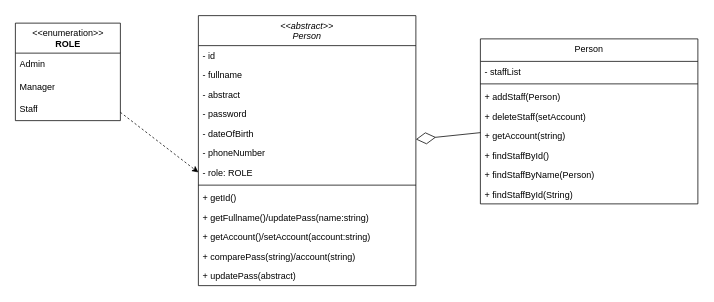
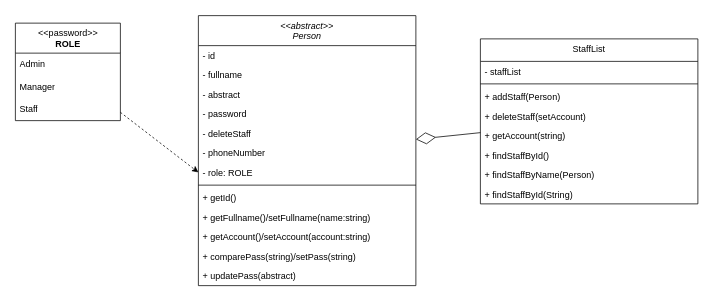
node "<<enumeration>> ROLE": label "<<enumeration>> ROLE" -> "<<password>> ROLE"
node "Person": label "Person" -> "StaffList"
node "- dateOfBirth": label "- dateOfBirth" -> "- deleteStaff"
node "+ getFullname()/updatePass(name:string)": label "+ getFullname()/updatePass(name:string)" -> "+ getFullname()/setFullname(name:string)"
node "+ comparePass(string)/account(string)": label "+ comparePass(string)/account(string)" -> "+ comparePass(string)/setPass(string)"
